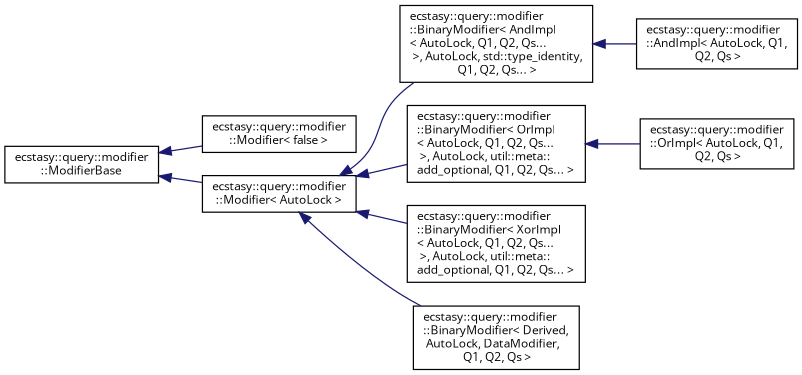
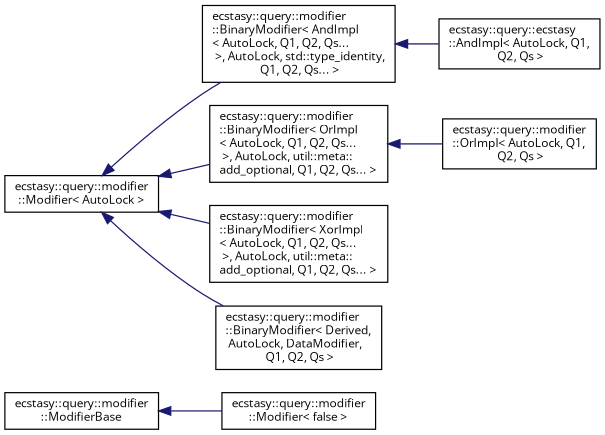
node "ecstasy::query::modifier ::AndImpl< AutoLock, Q1, Q2, Qs >": label "ecstasy::query::modifier ::AndImpl< AutoLock, Q1, Q2, Qs >" -> "ecstasy::query::ecstasy ::AndImpl< AutoLock, Q1, Q2, Qs >"
edge "ecstasy::query::modifier ::Modifier< AutoLock >" -> "ecstasy::query::modifier ::ModifierBase": removed
